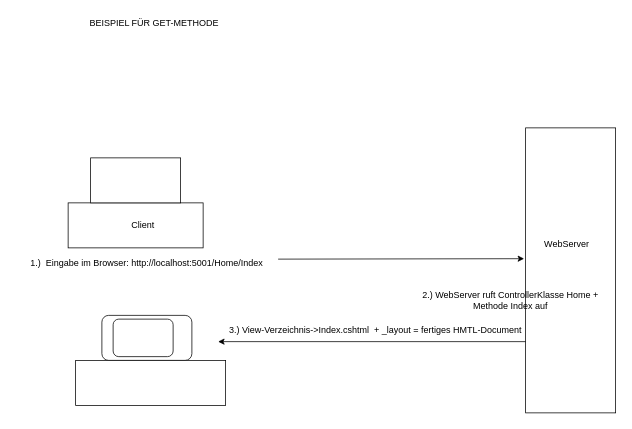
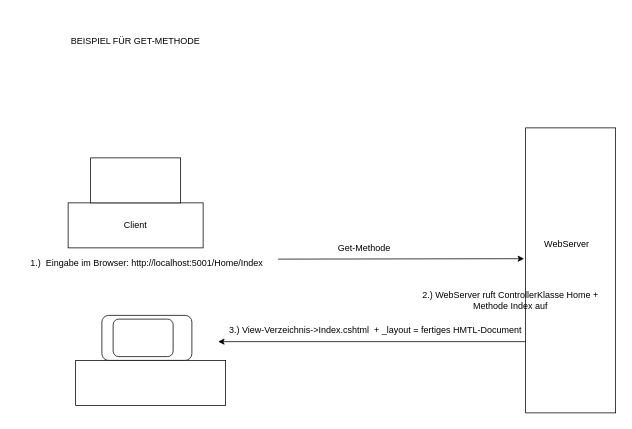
node "BEISPIEL FÜR GET-METHODE": moved (154, 23) -> (135, 42)
node "Client": moved (143, 225) -> (135, 225)
node "Get-Methode": added
